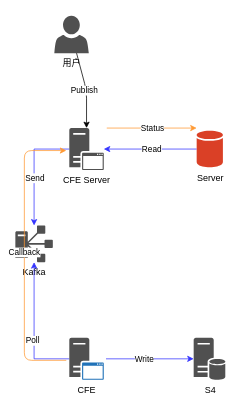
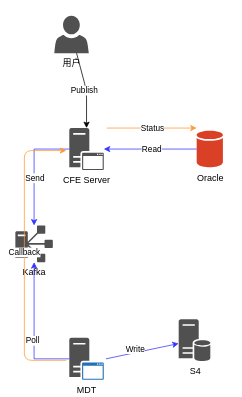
node "Server": label "Server" -> "Oracle"
node "S4": moved (210, 359) -> (195, 340)
node "CFE": label "CFE" -> "MDT"
